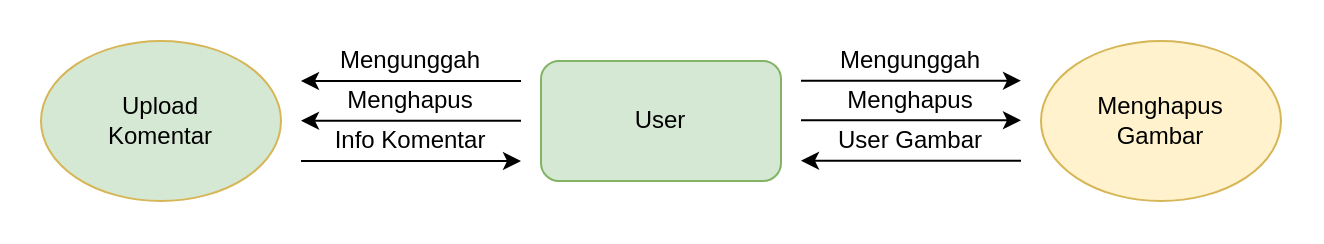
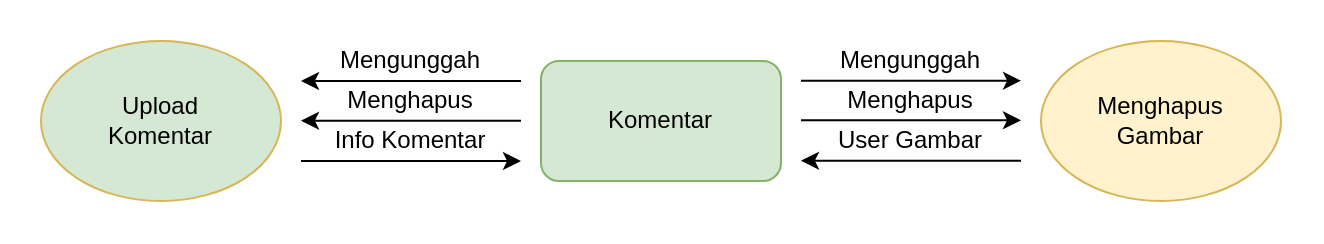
node "User": label "User" -> "Komentar"
